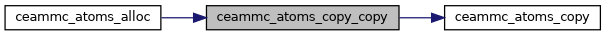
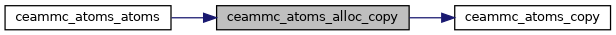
node "ceammc_atoms_alloc": label "ceammc_atoms_alloc" -> "ceammc_atoms_atoms"
node "ceammc_atoms_copy_copy": label "ceammc_atoms_copy_copy" -> "ceammc_atoms_alloc_copy"
